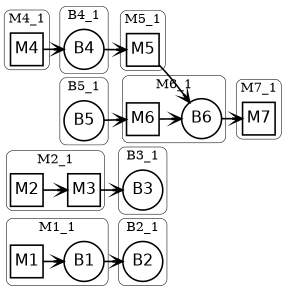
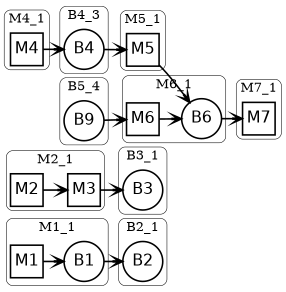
cluster "B4_1": label "B4_1" -> "B4_3"
cluster "B5_1": label "B5_1" -> "B5_4"
node "B5": label "B5" -> "B9"
